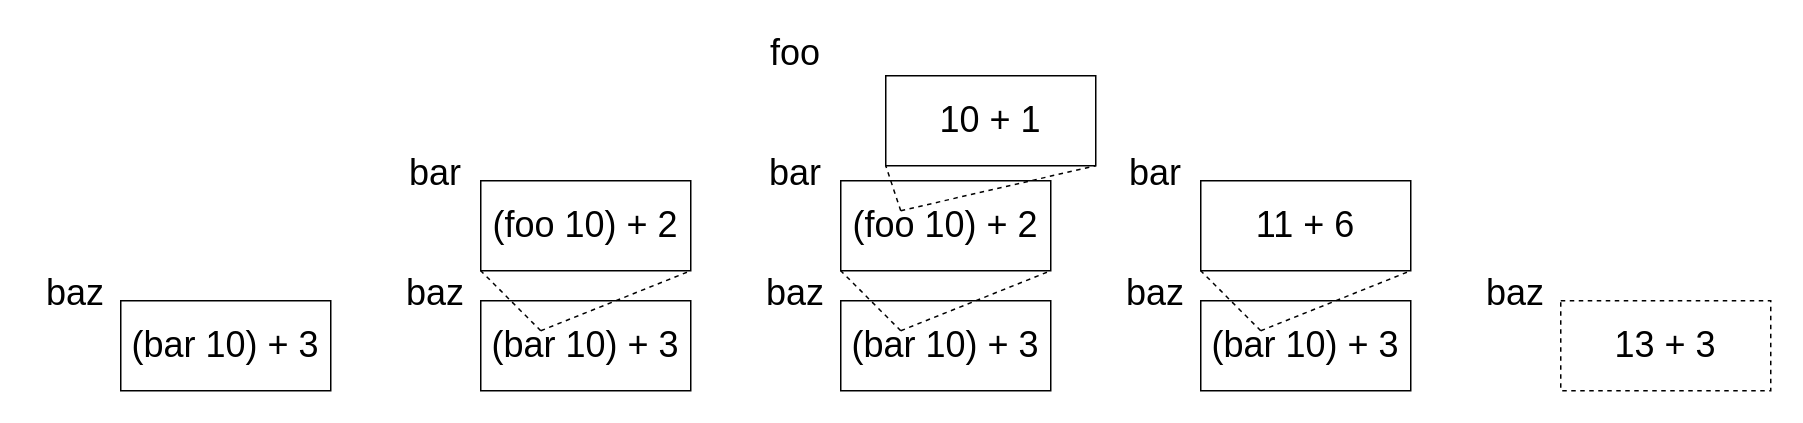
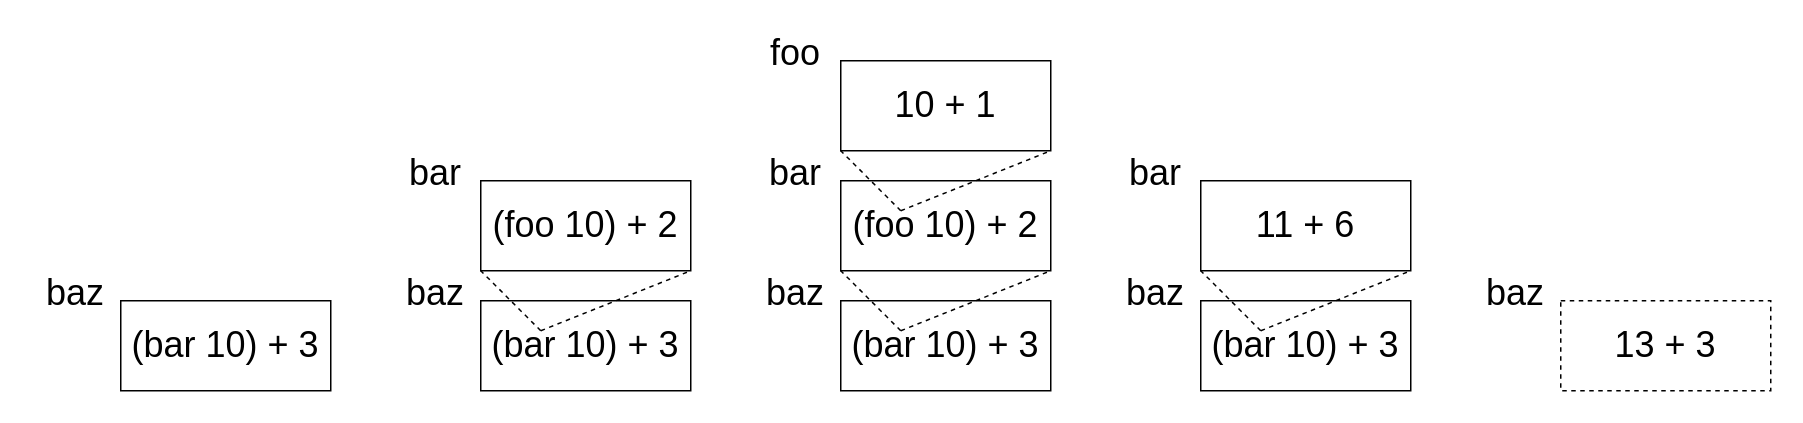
node "10 + 1": moved (991, 121) -> (946, 106)
